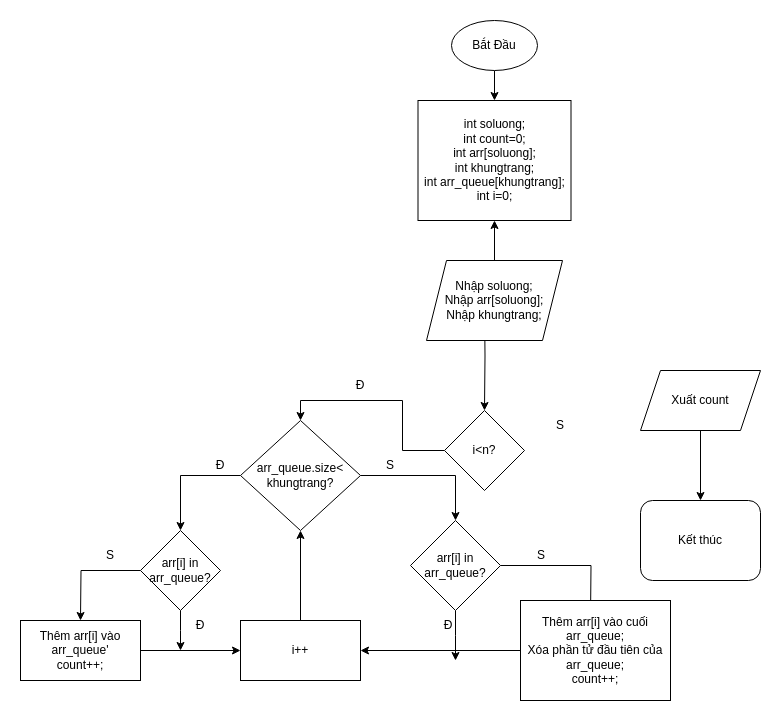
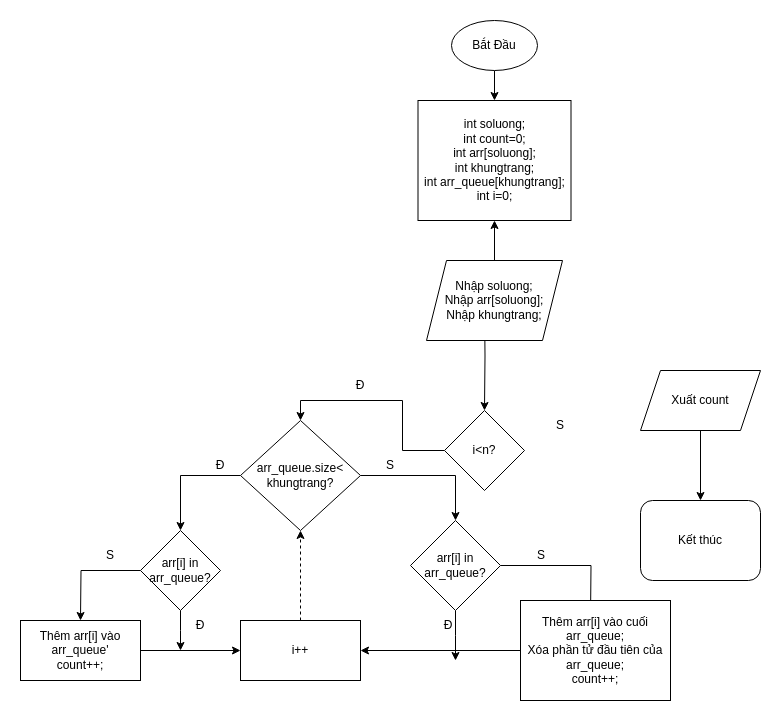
edge "i++" -> "arr_queue.size< khungtrang?": style solid -> dashed
